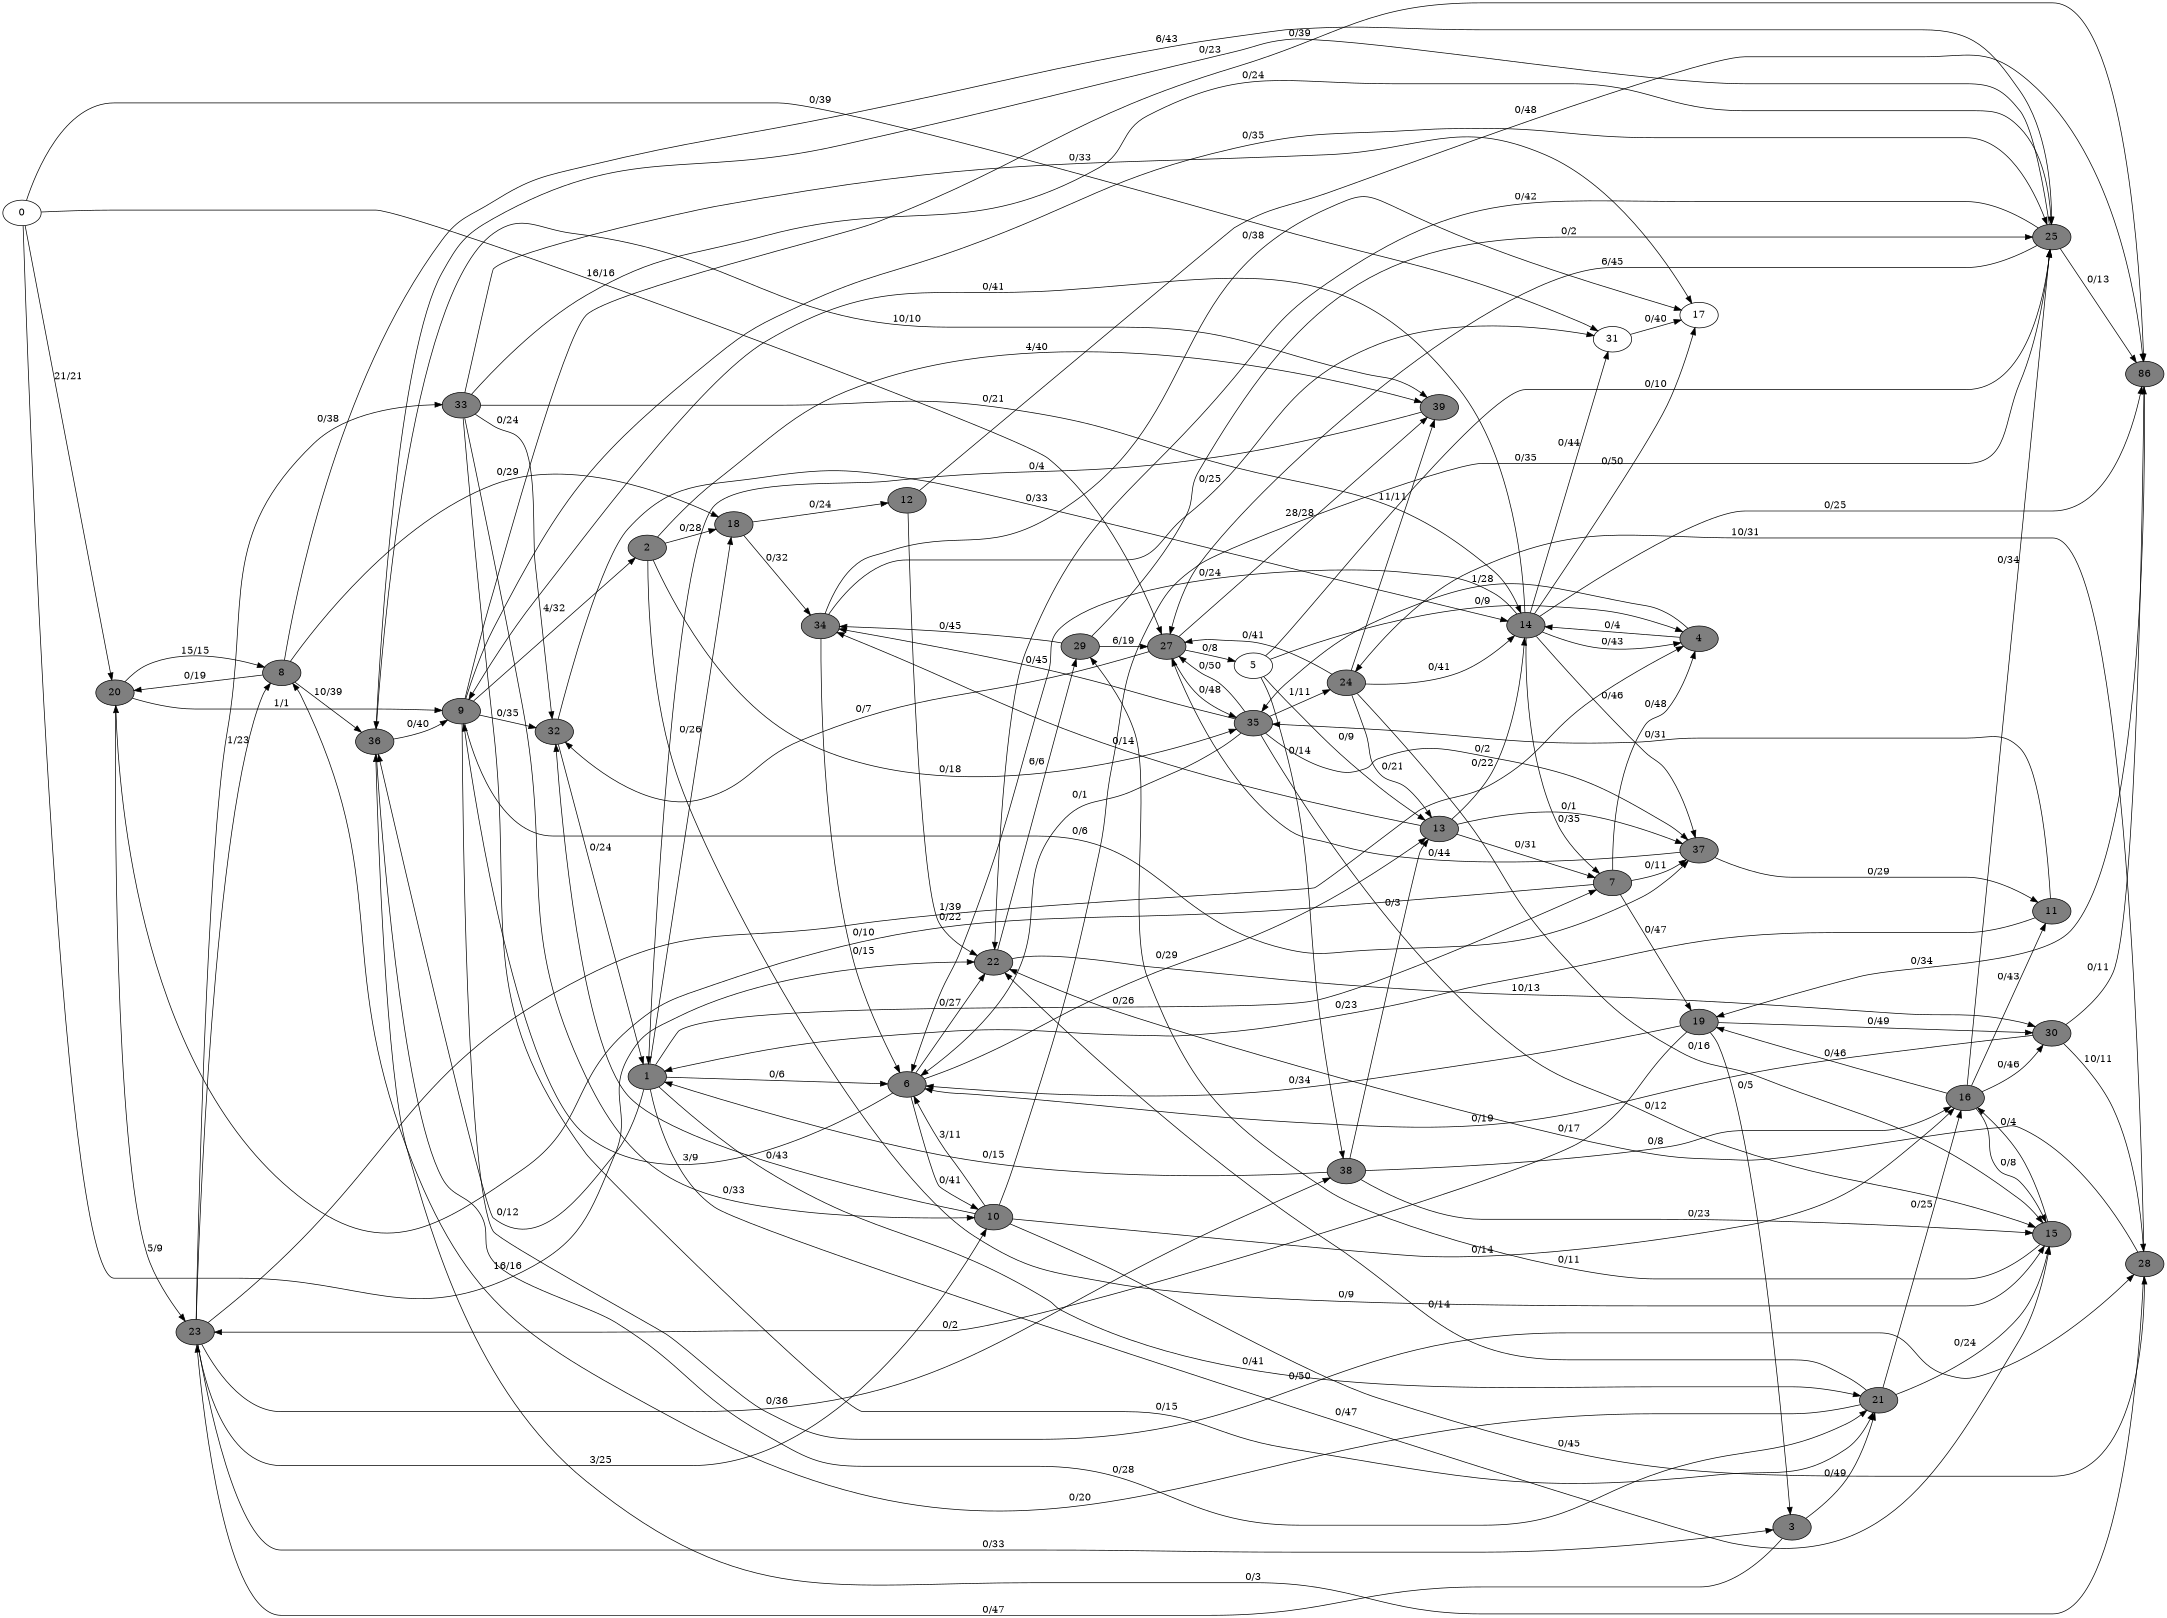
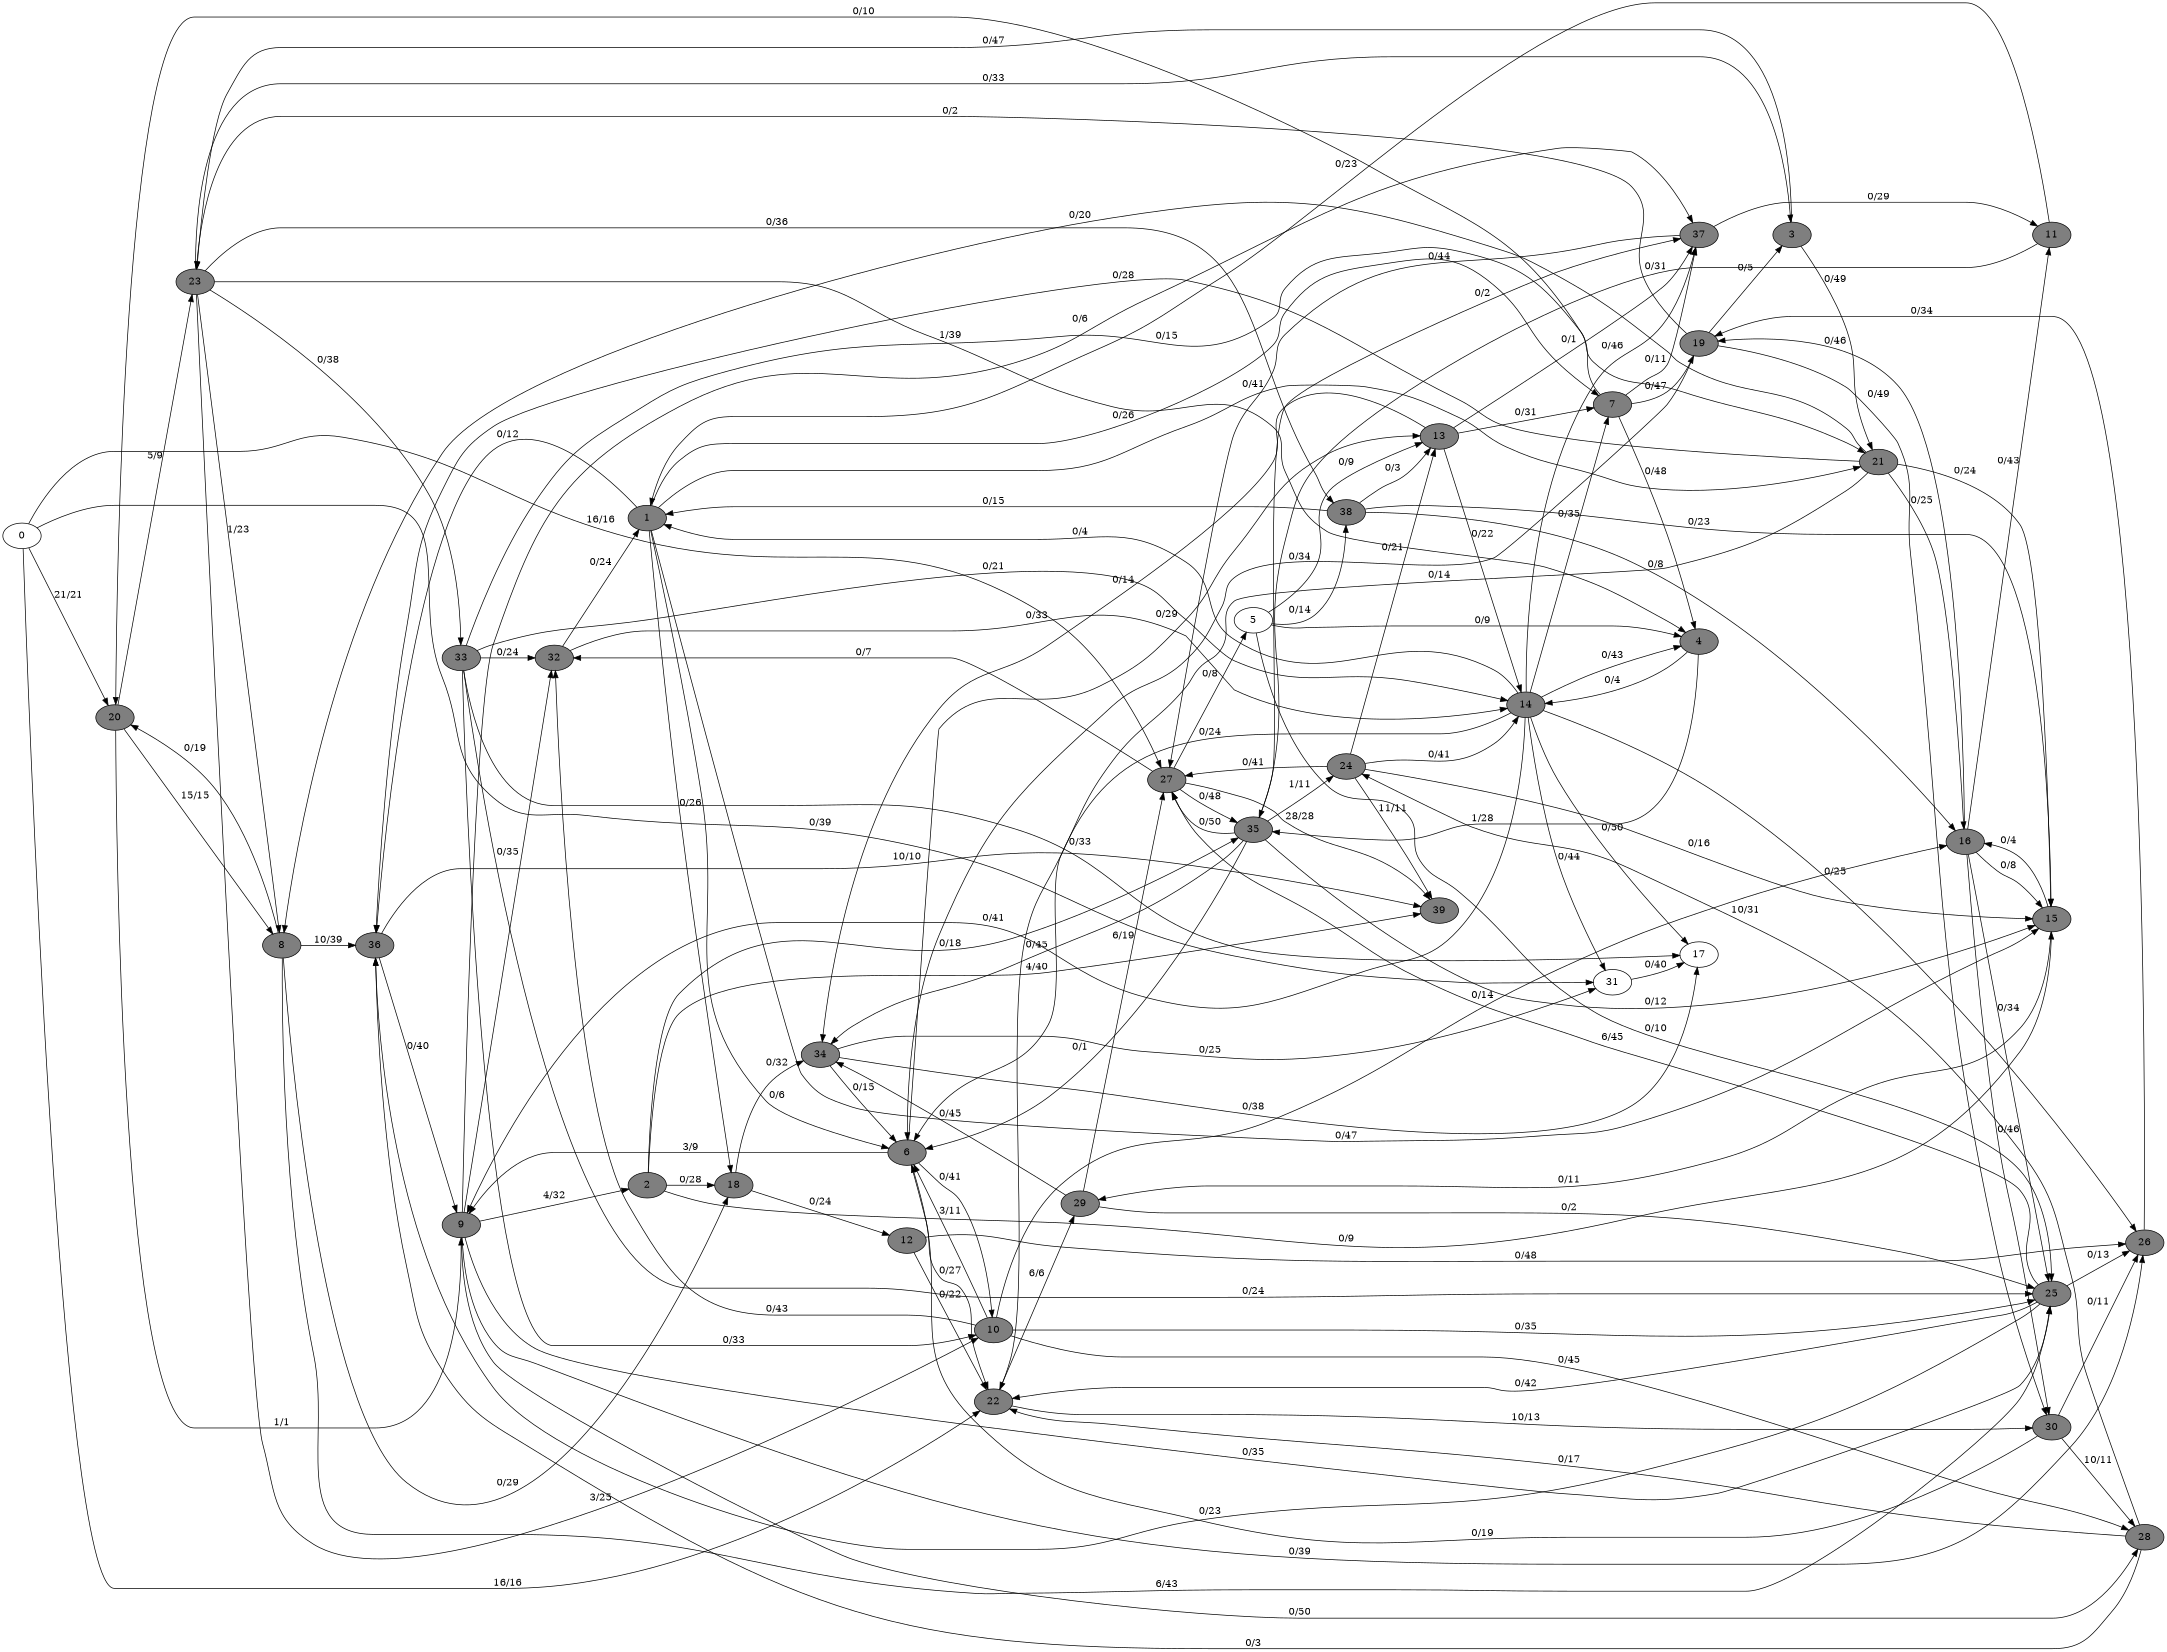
node "86": label "86" -> "26"
edge "39" -> "1": now "14" -> "1"
edge "36" -> "21": reversed
